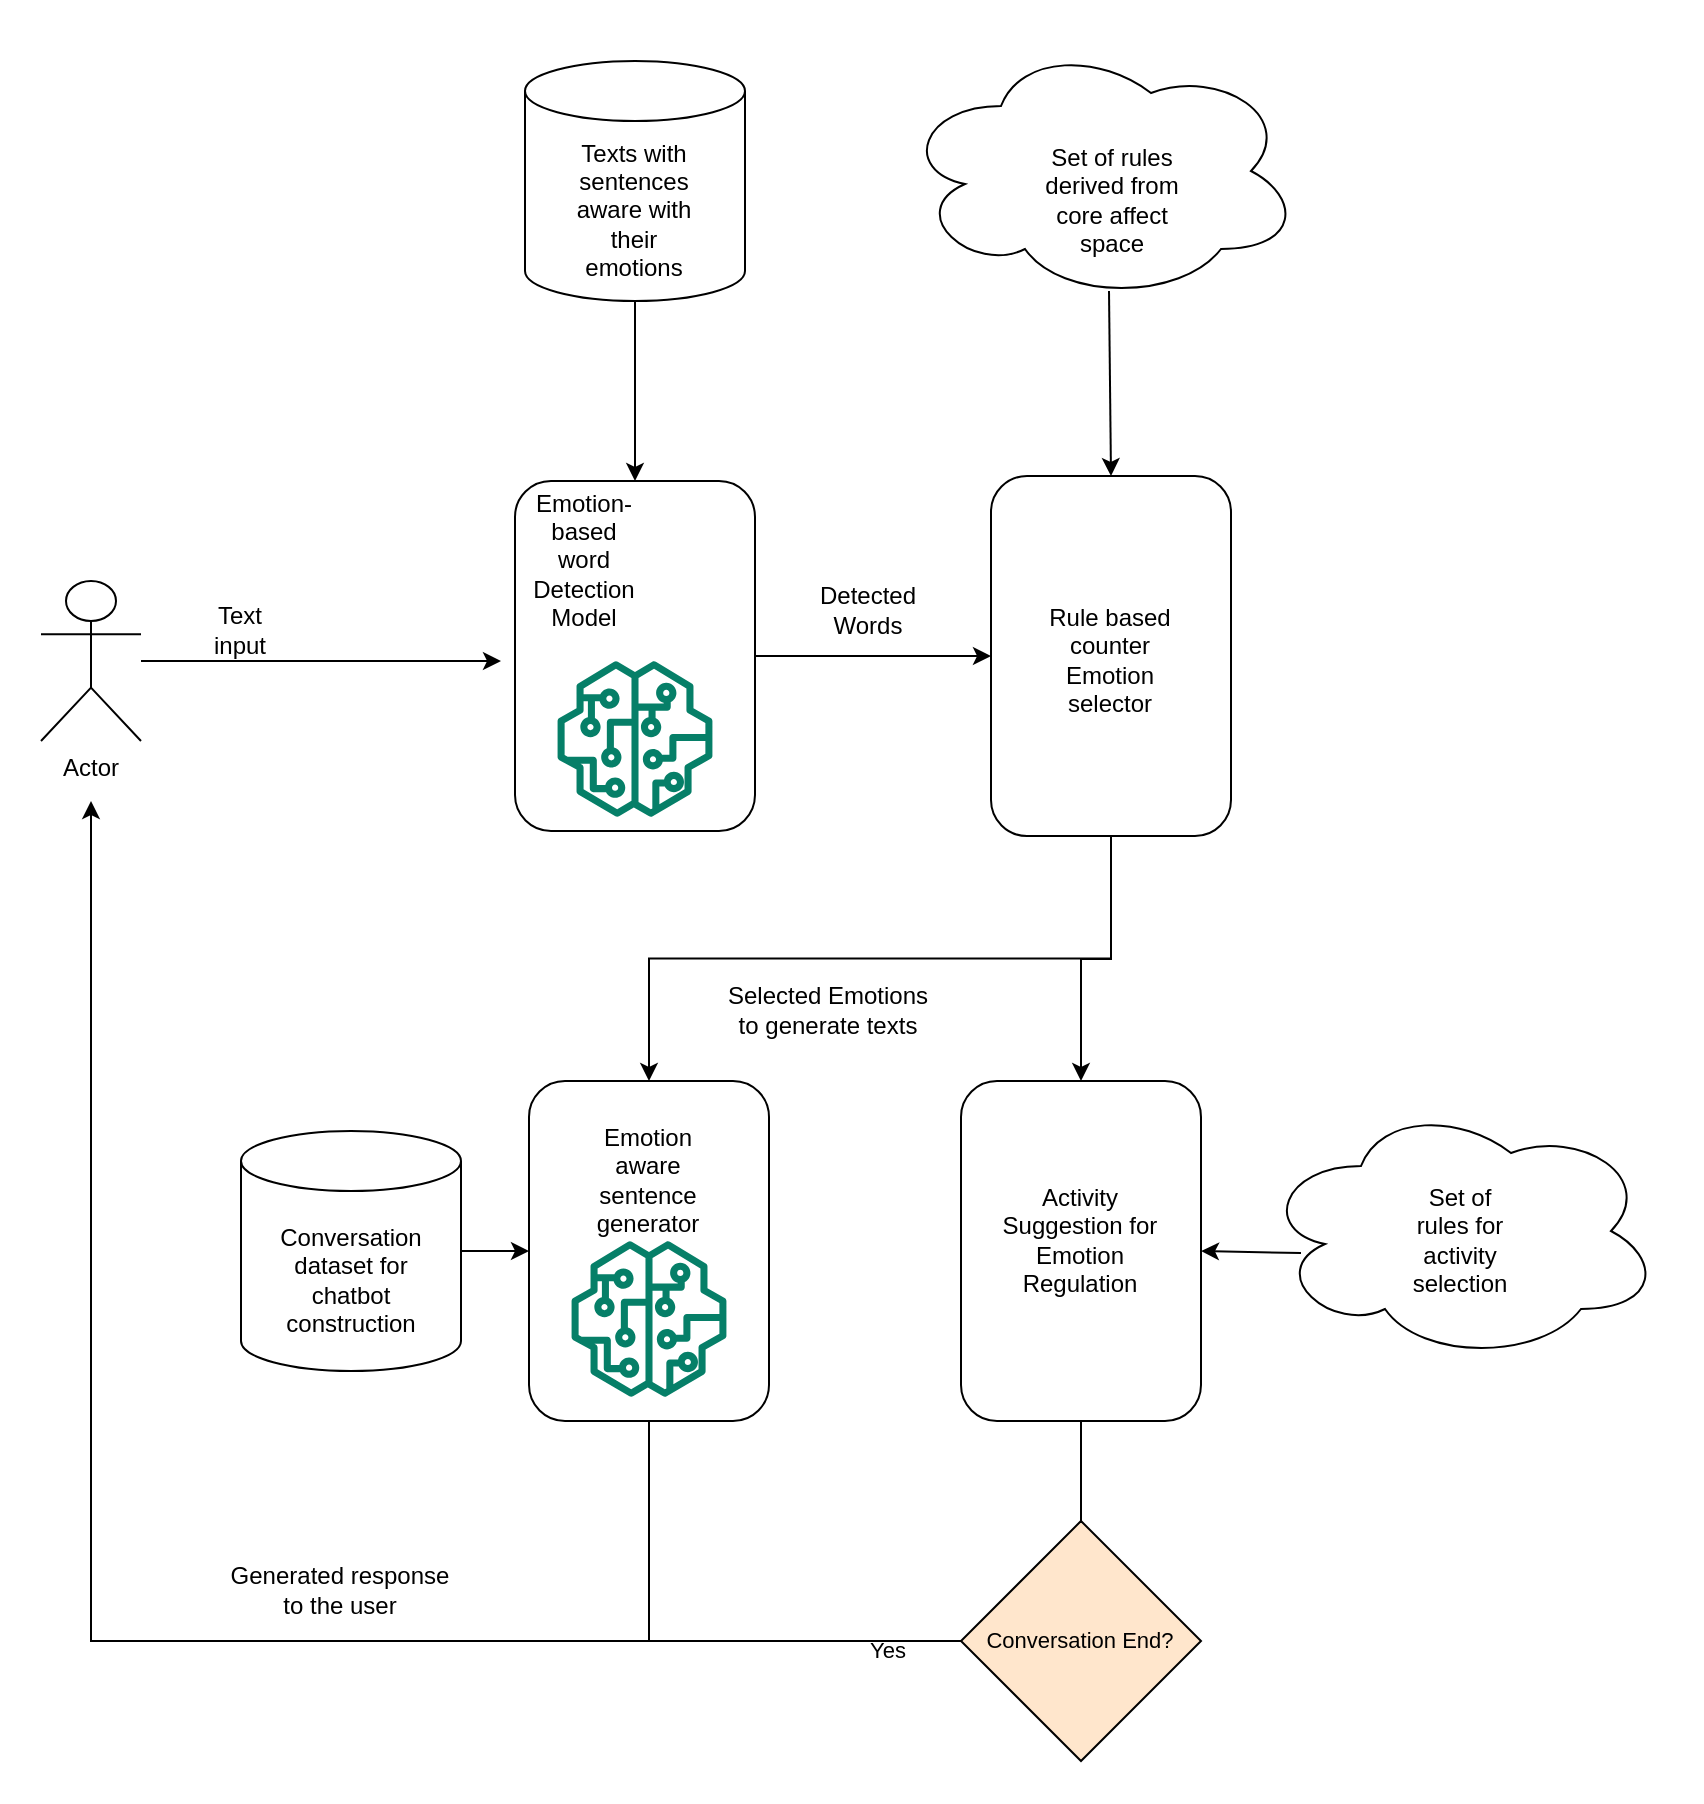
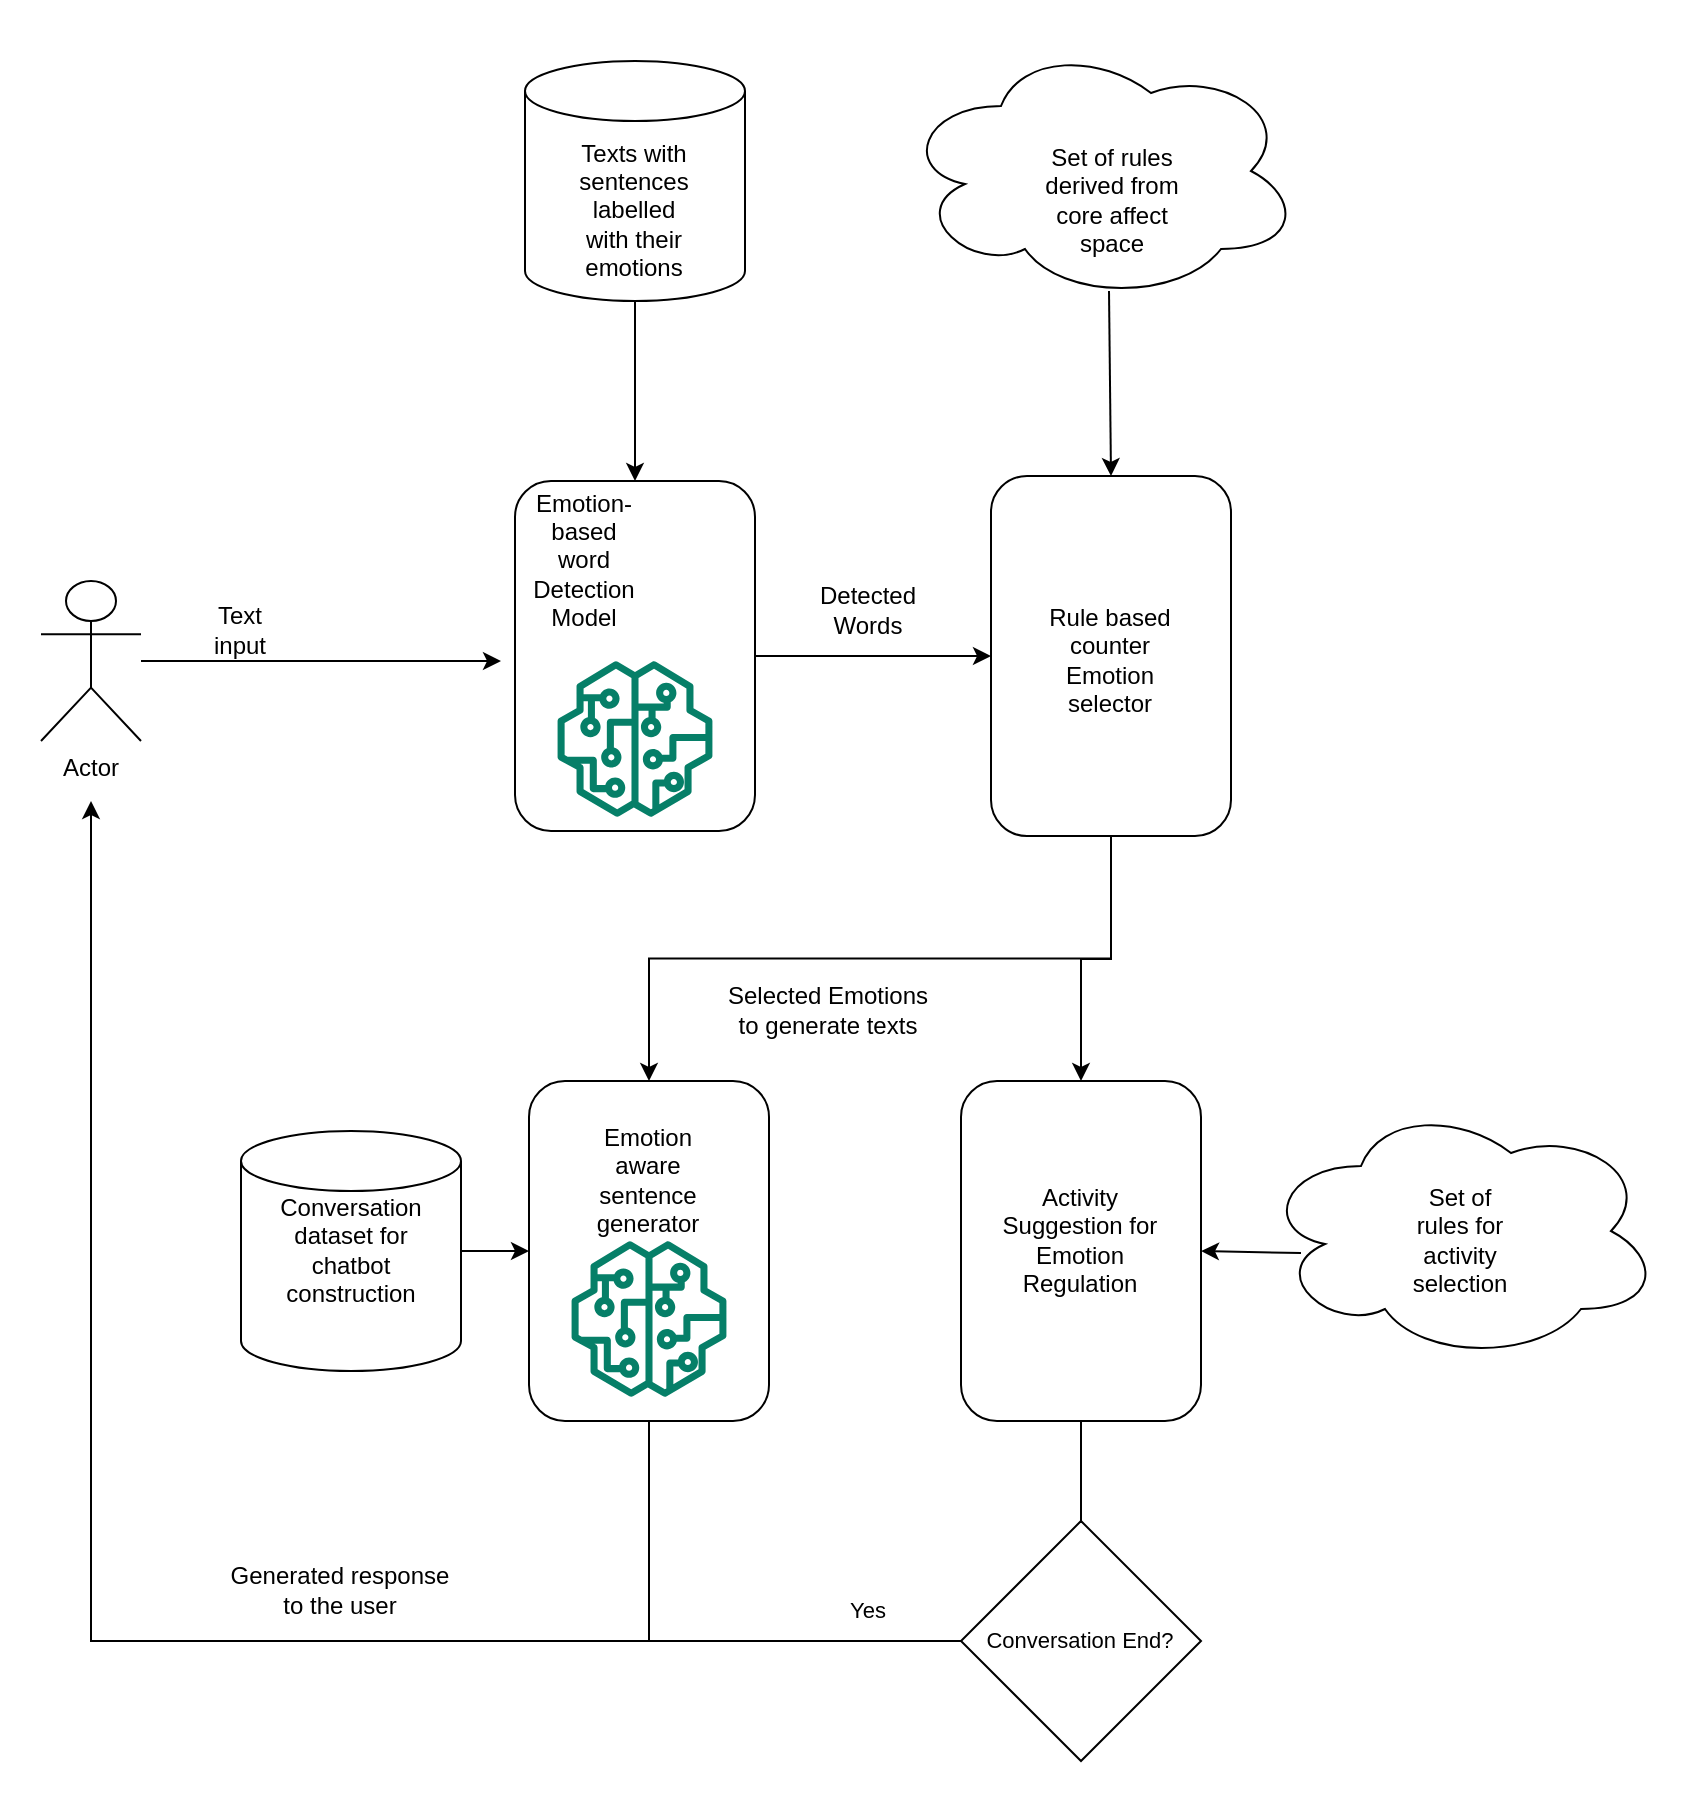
node "Texts with sentences aware with their emotions": label "Texts with sentences aware with their emotions" -> "Texts with sentences labelled with their emotions"
node "Conversation dataset for chatbot construction": moved (351, 1281) -> (351, 1251)
node "Conversation End?": fillcolor #ffe6cc -> #ffffff
node "Yes": moved (889, 1651) -> (869, 1611)
